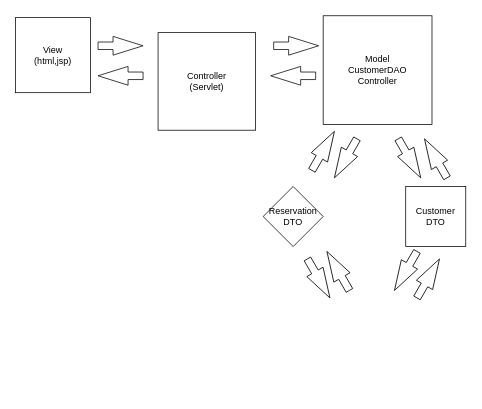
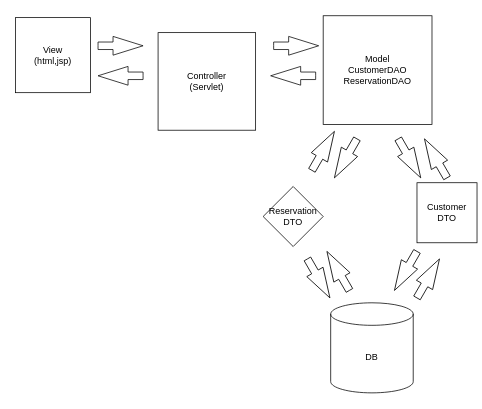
node "Model CustomerDAO Controller": label "Model CustomerDAO Controller" -> "Model CustomerDAO ReservationDAO"
node "Customer DTO": moved (435, 216) -> (447, 213)
node "DB": added
